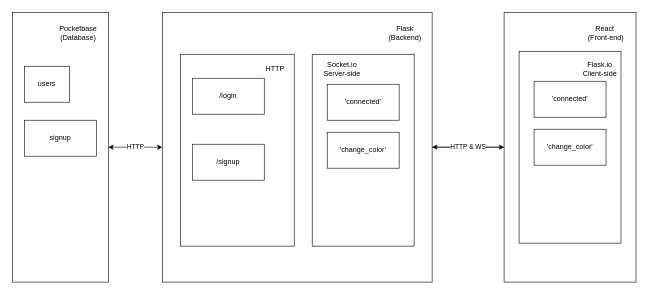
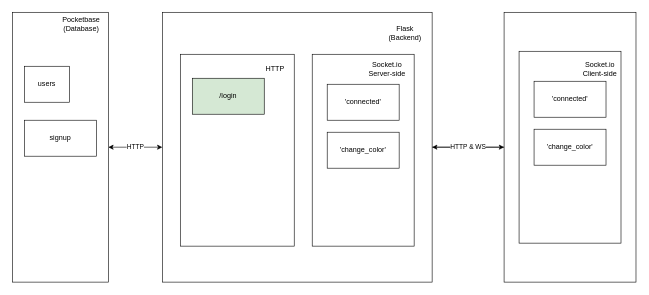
node "Pocketbase (Database)": moved (78, 33) -> (81, 24)
node "React (Front-end)": removed
node "Socket.io Server-side": moved (342, 69) -> (387, 69)
node "Flask.io Client-side": label "Flask.io Client-side" -> "Socket.io Client-side"
node "/login": fillcolor #ffffff -> #d5e8d4
node "/signup": removed
